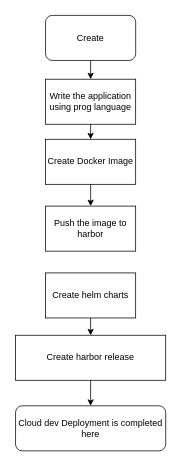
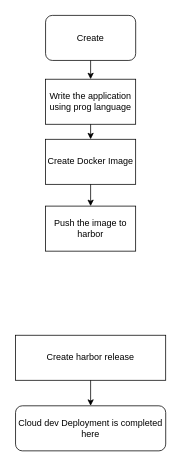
node "Create helm charts": removed
edge "Create helm charts" -> "Create harbor release": removed
